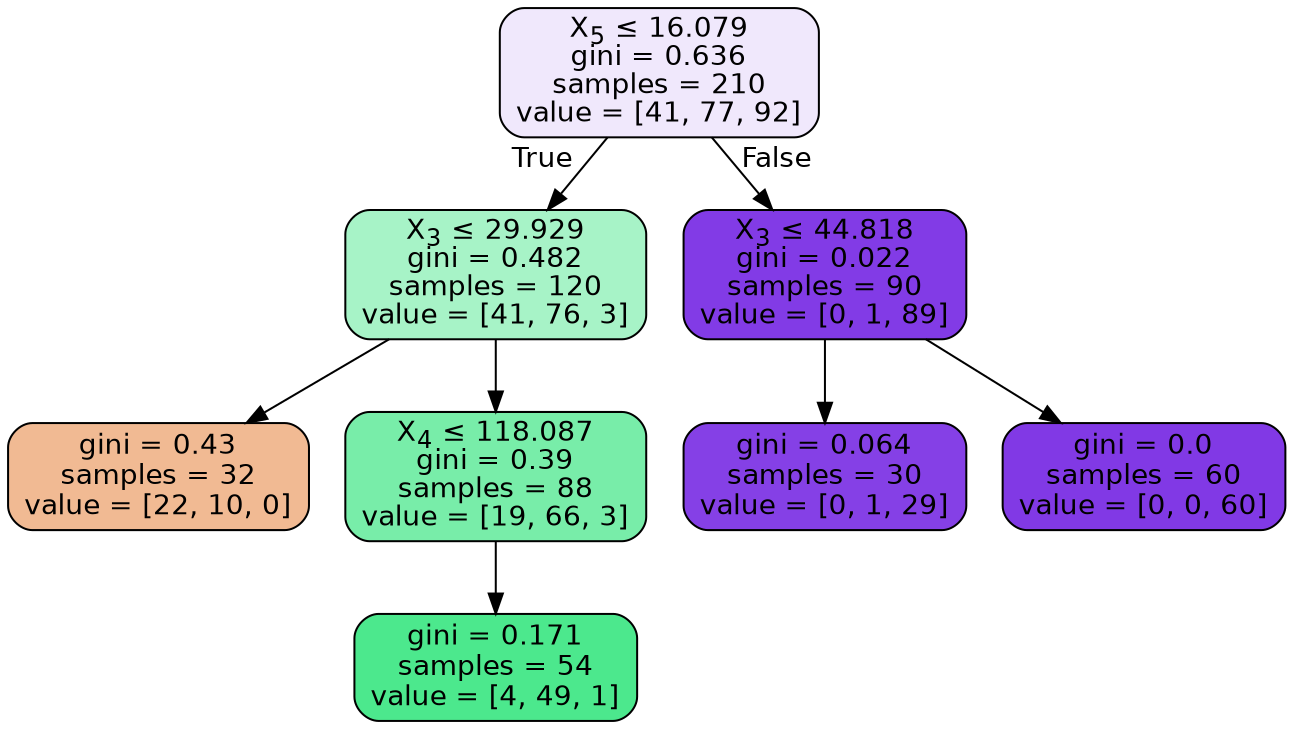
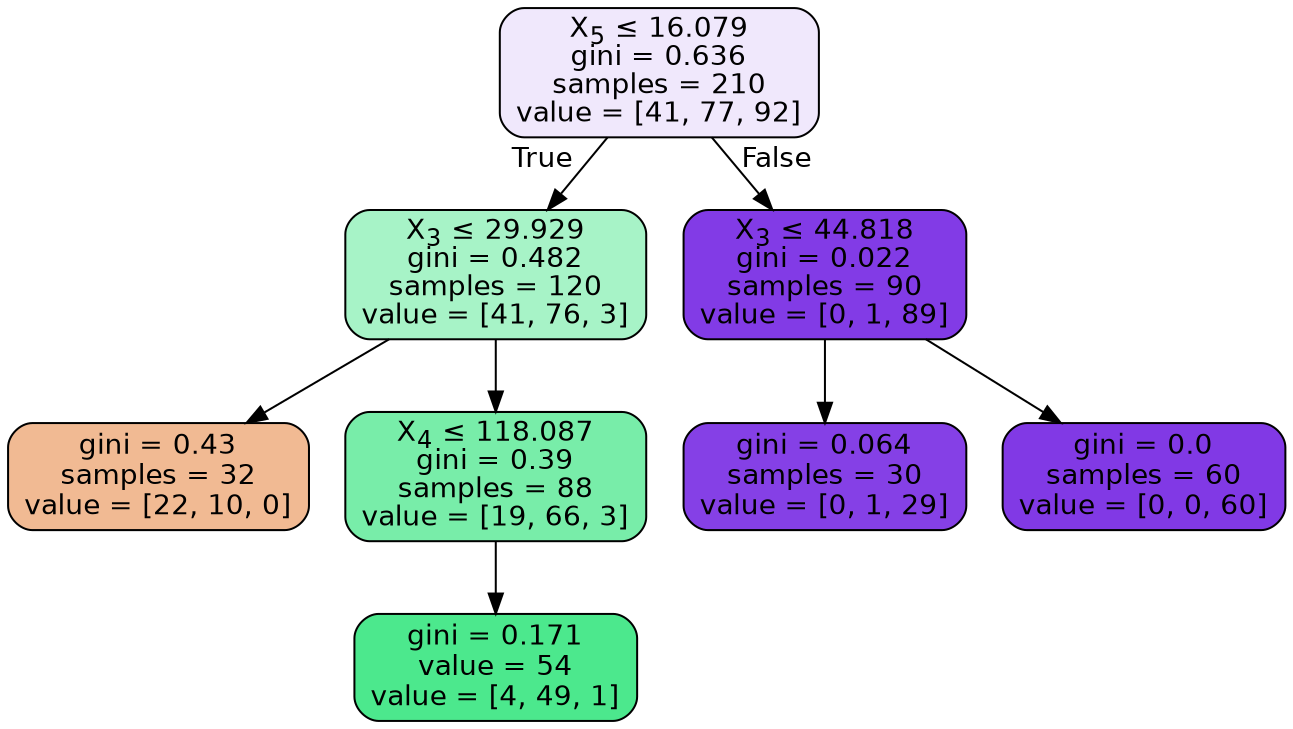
node "gini = 0.171": text "samples = 54" -> "value = 54"
